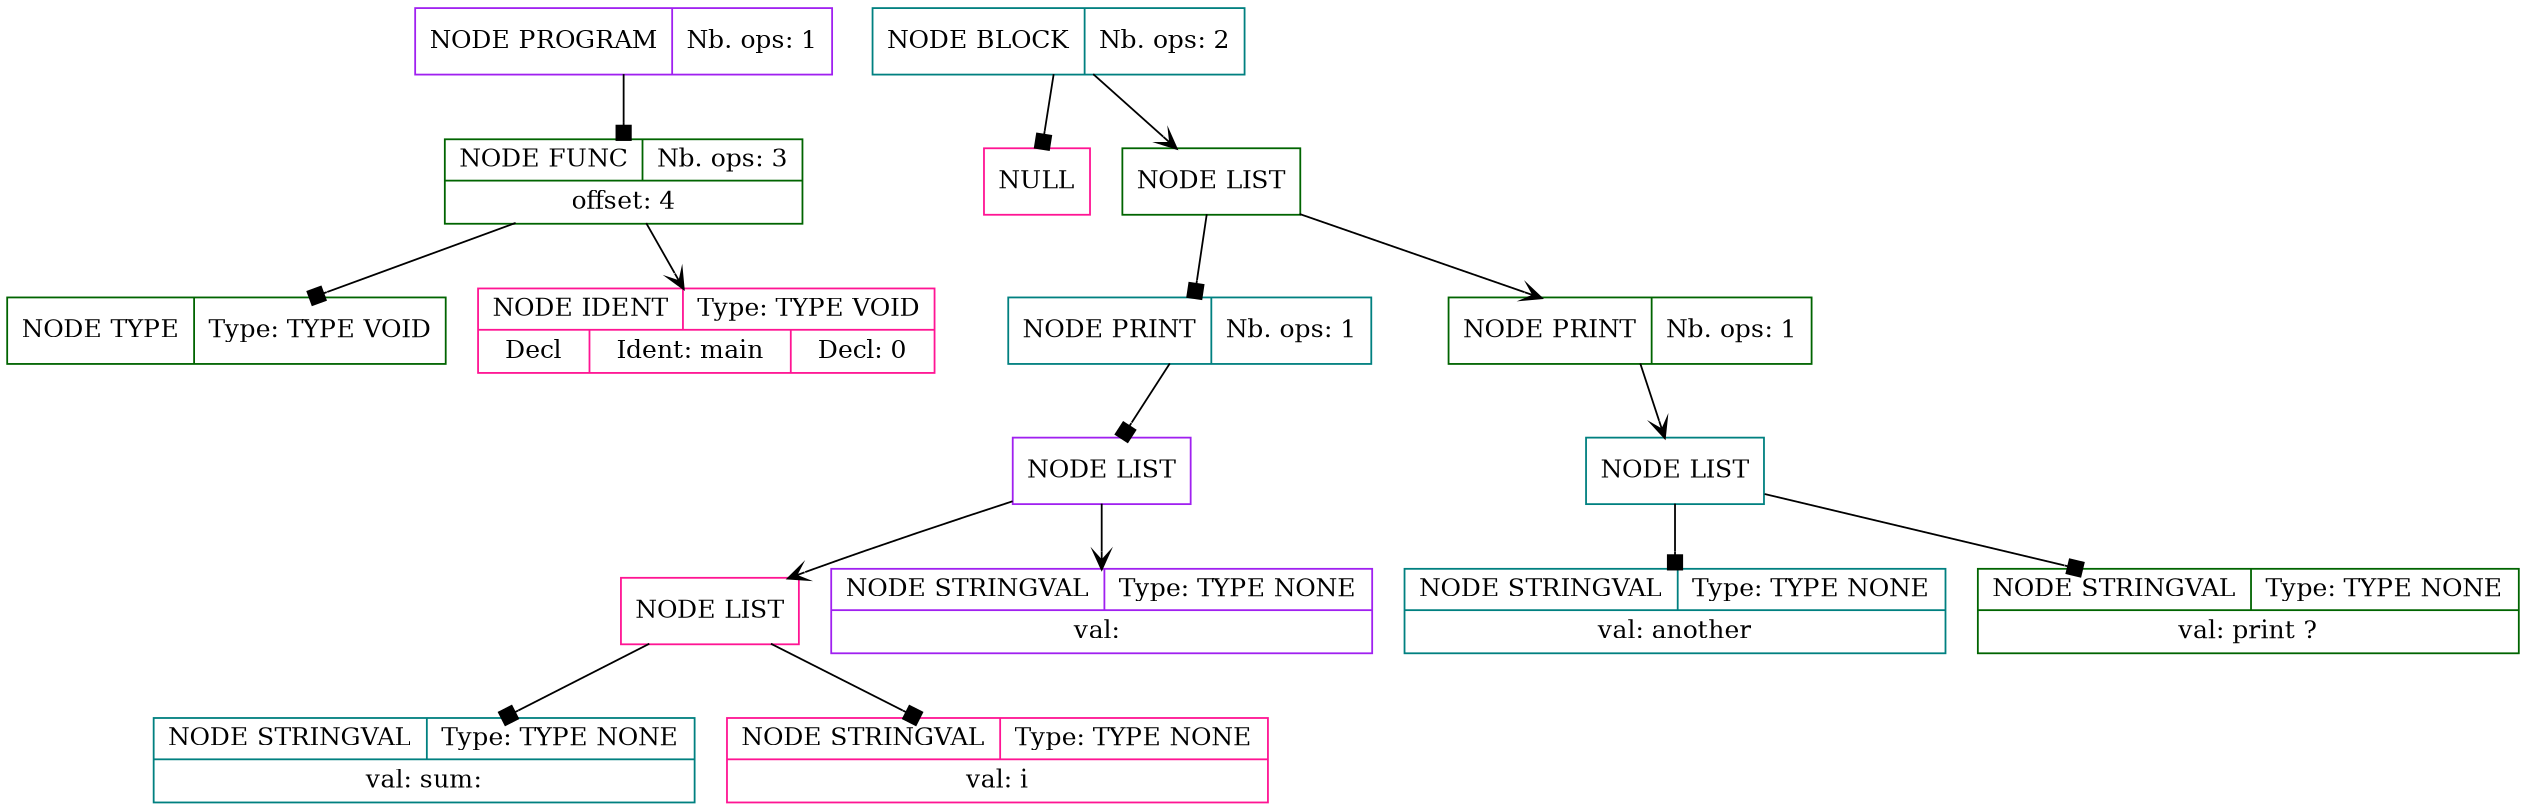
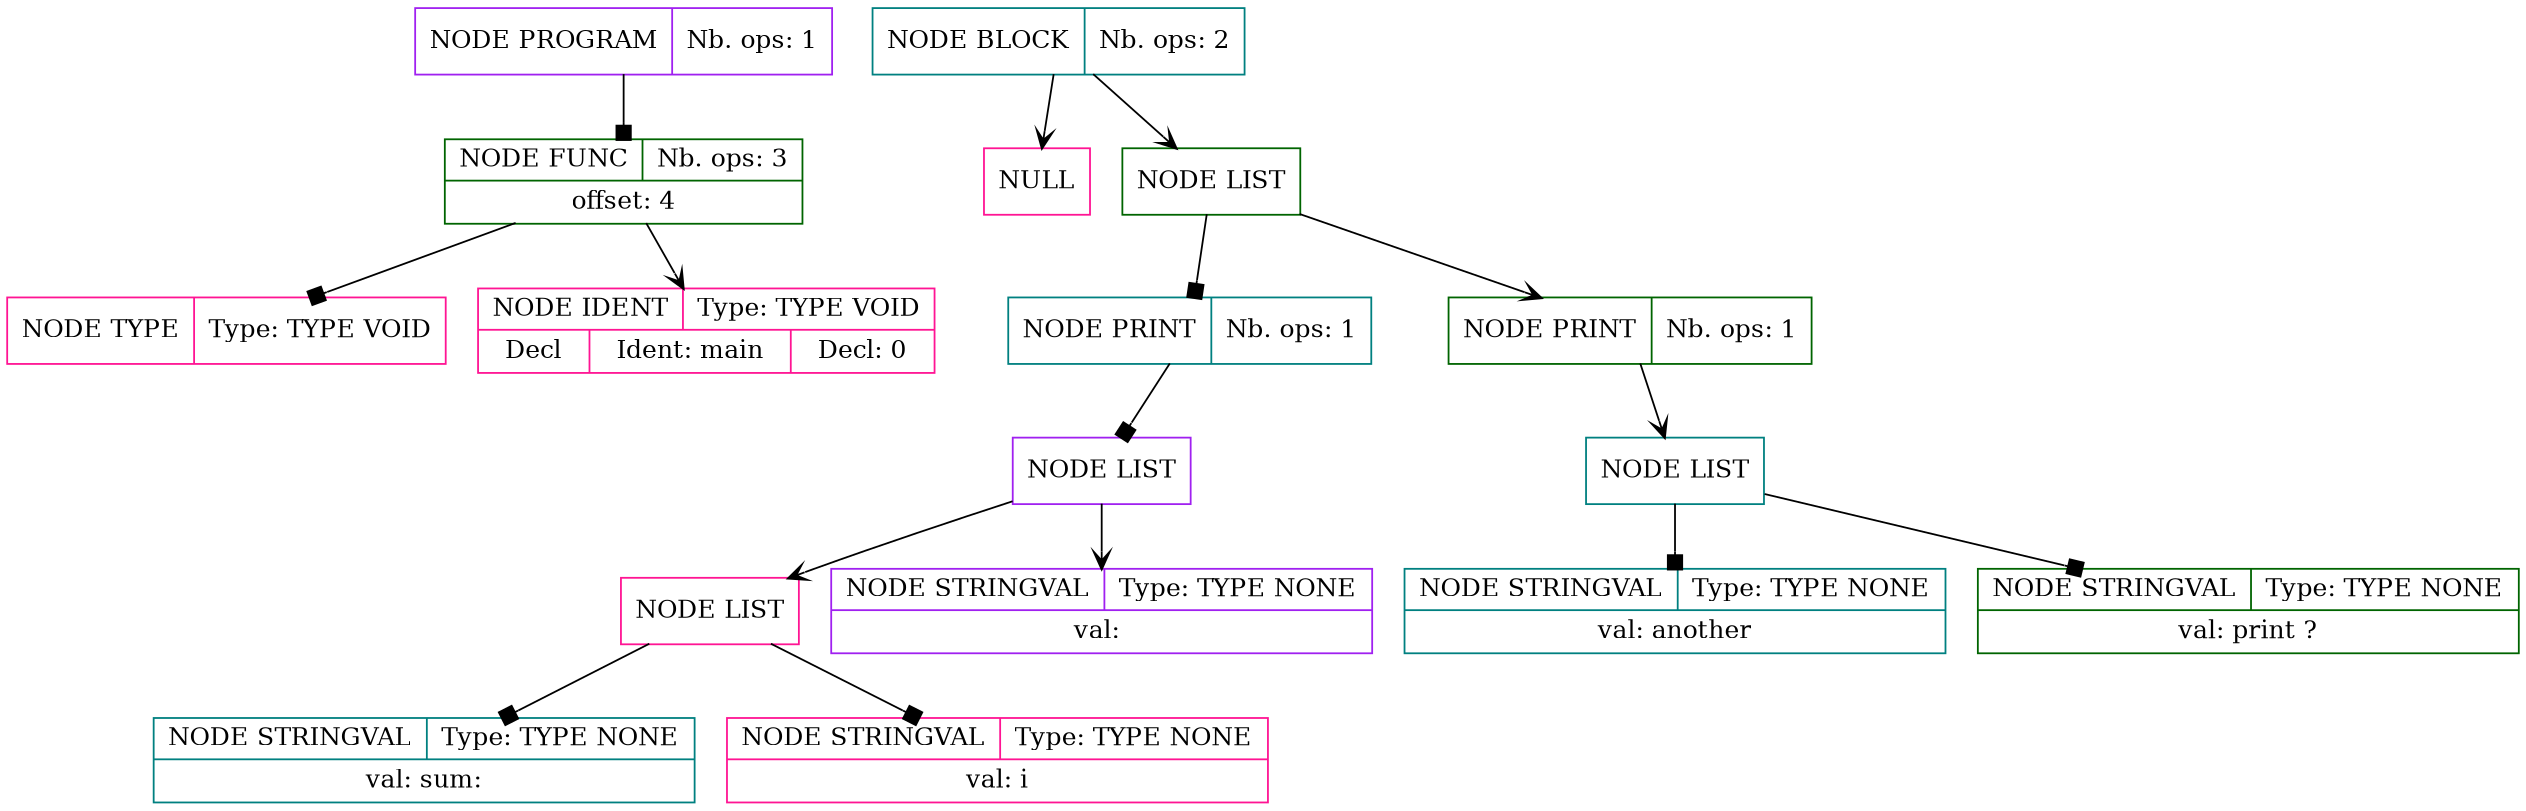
edge "NODE BLOCK" -> "NULL": arrowhead box -> vee
node "NODE TYPE": color darkgreen -> deeppink
